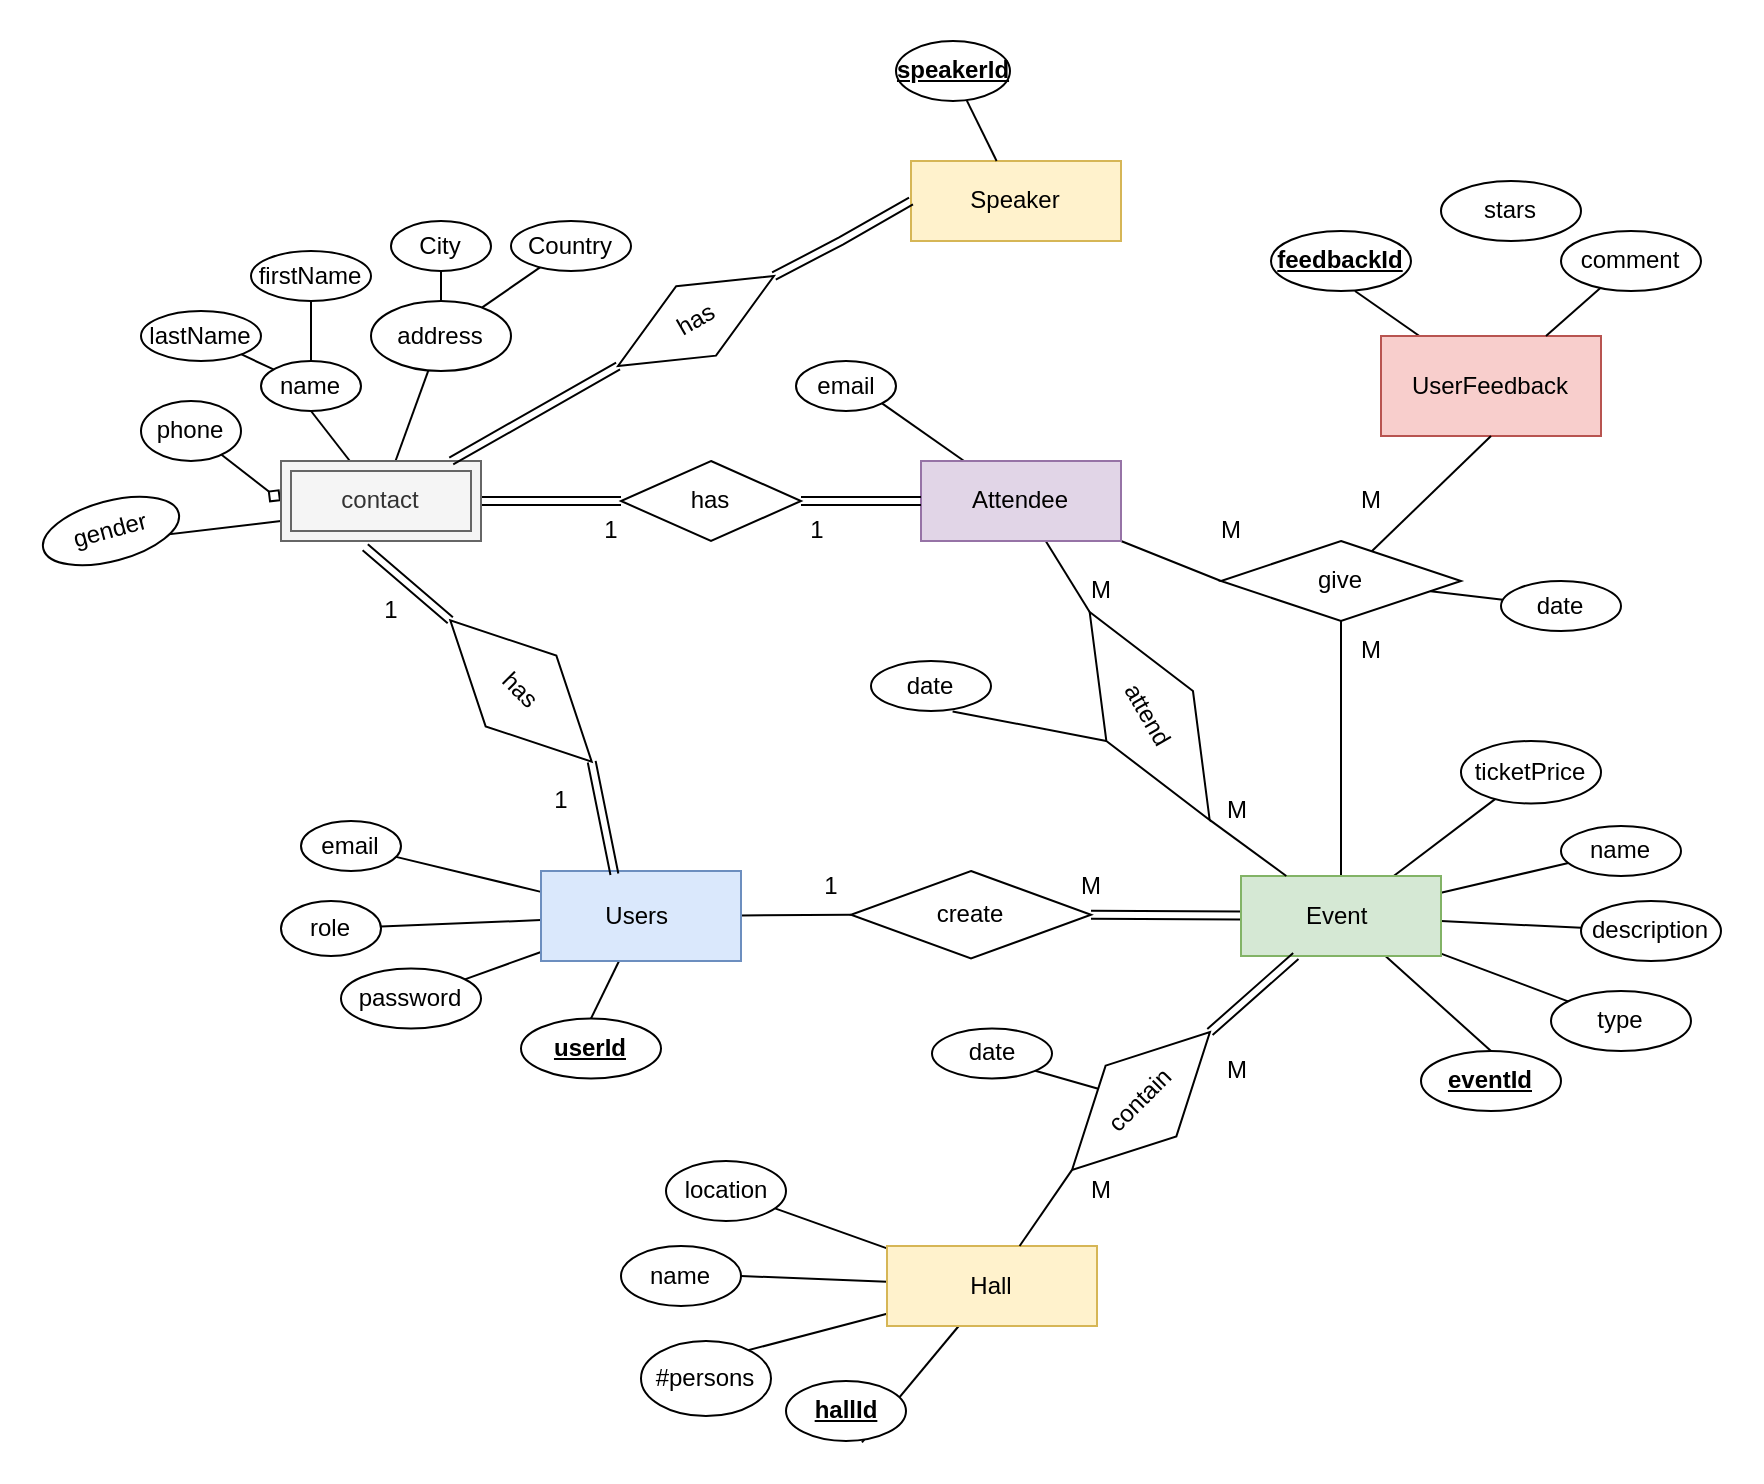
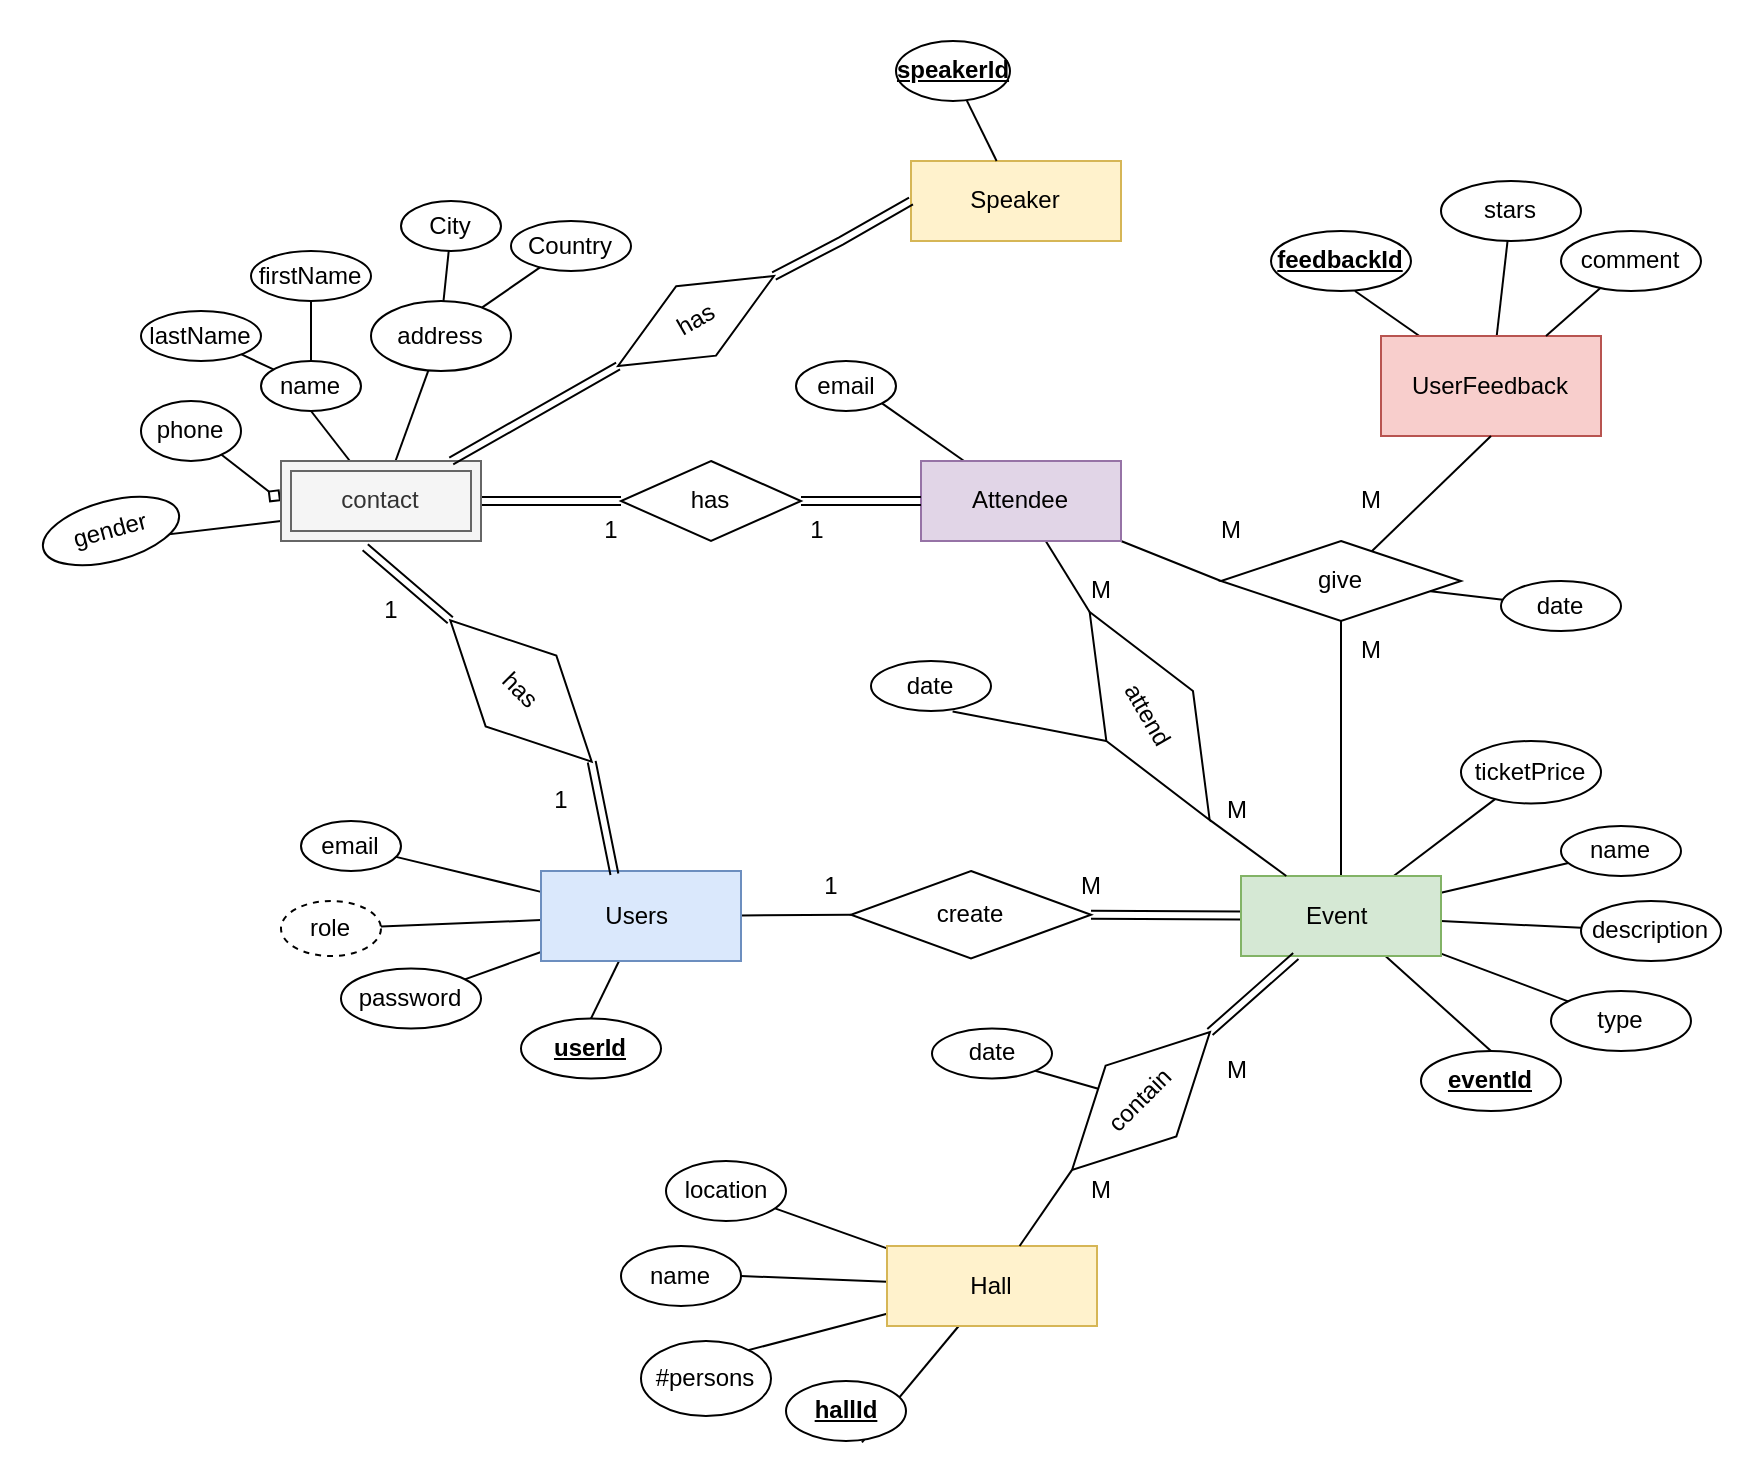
node "City": moved (441, 246) -> (451, 226)
edge "stars" -- "UserFeedback": added
node "role": style solid -> dashed
